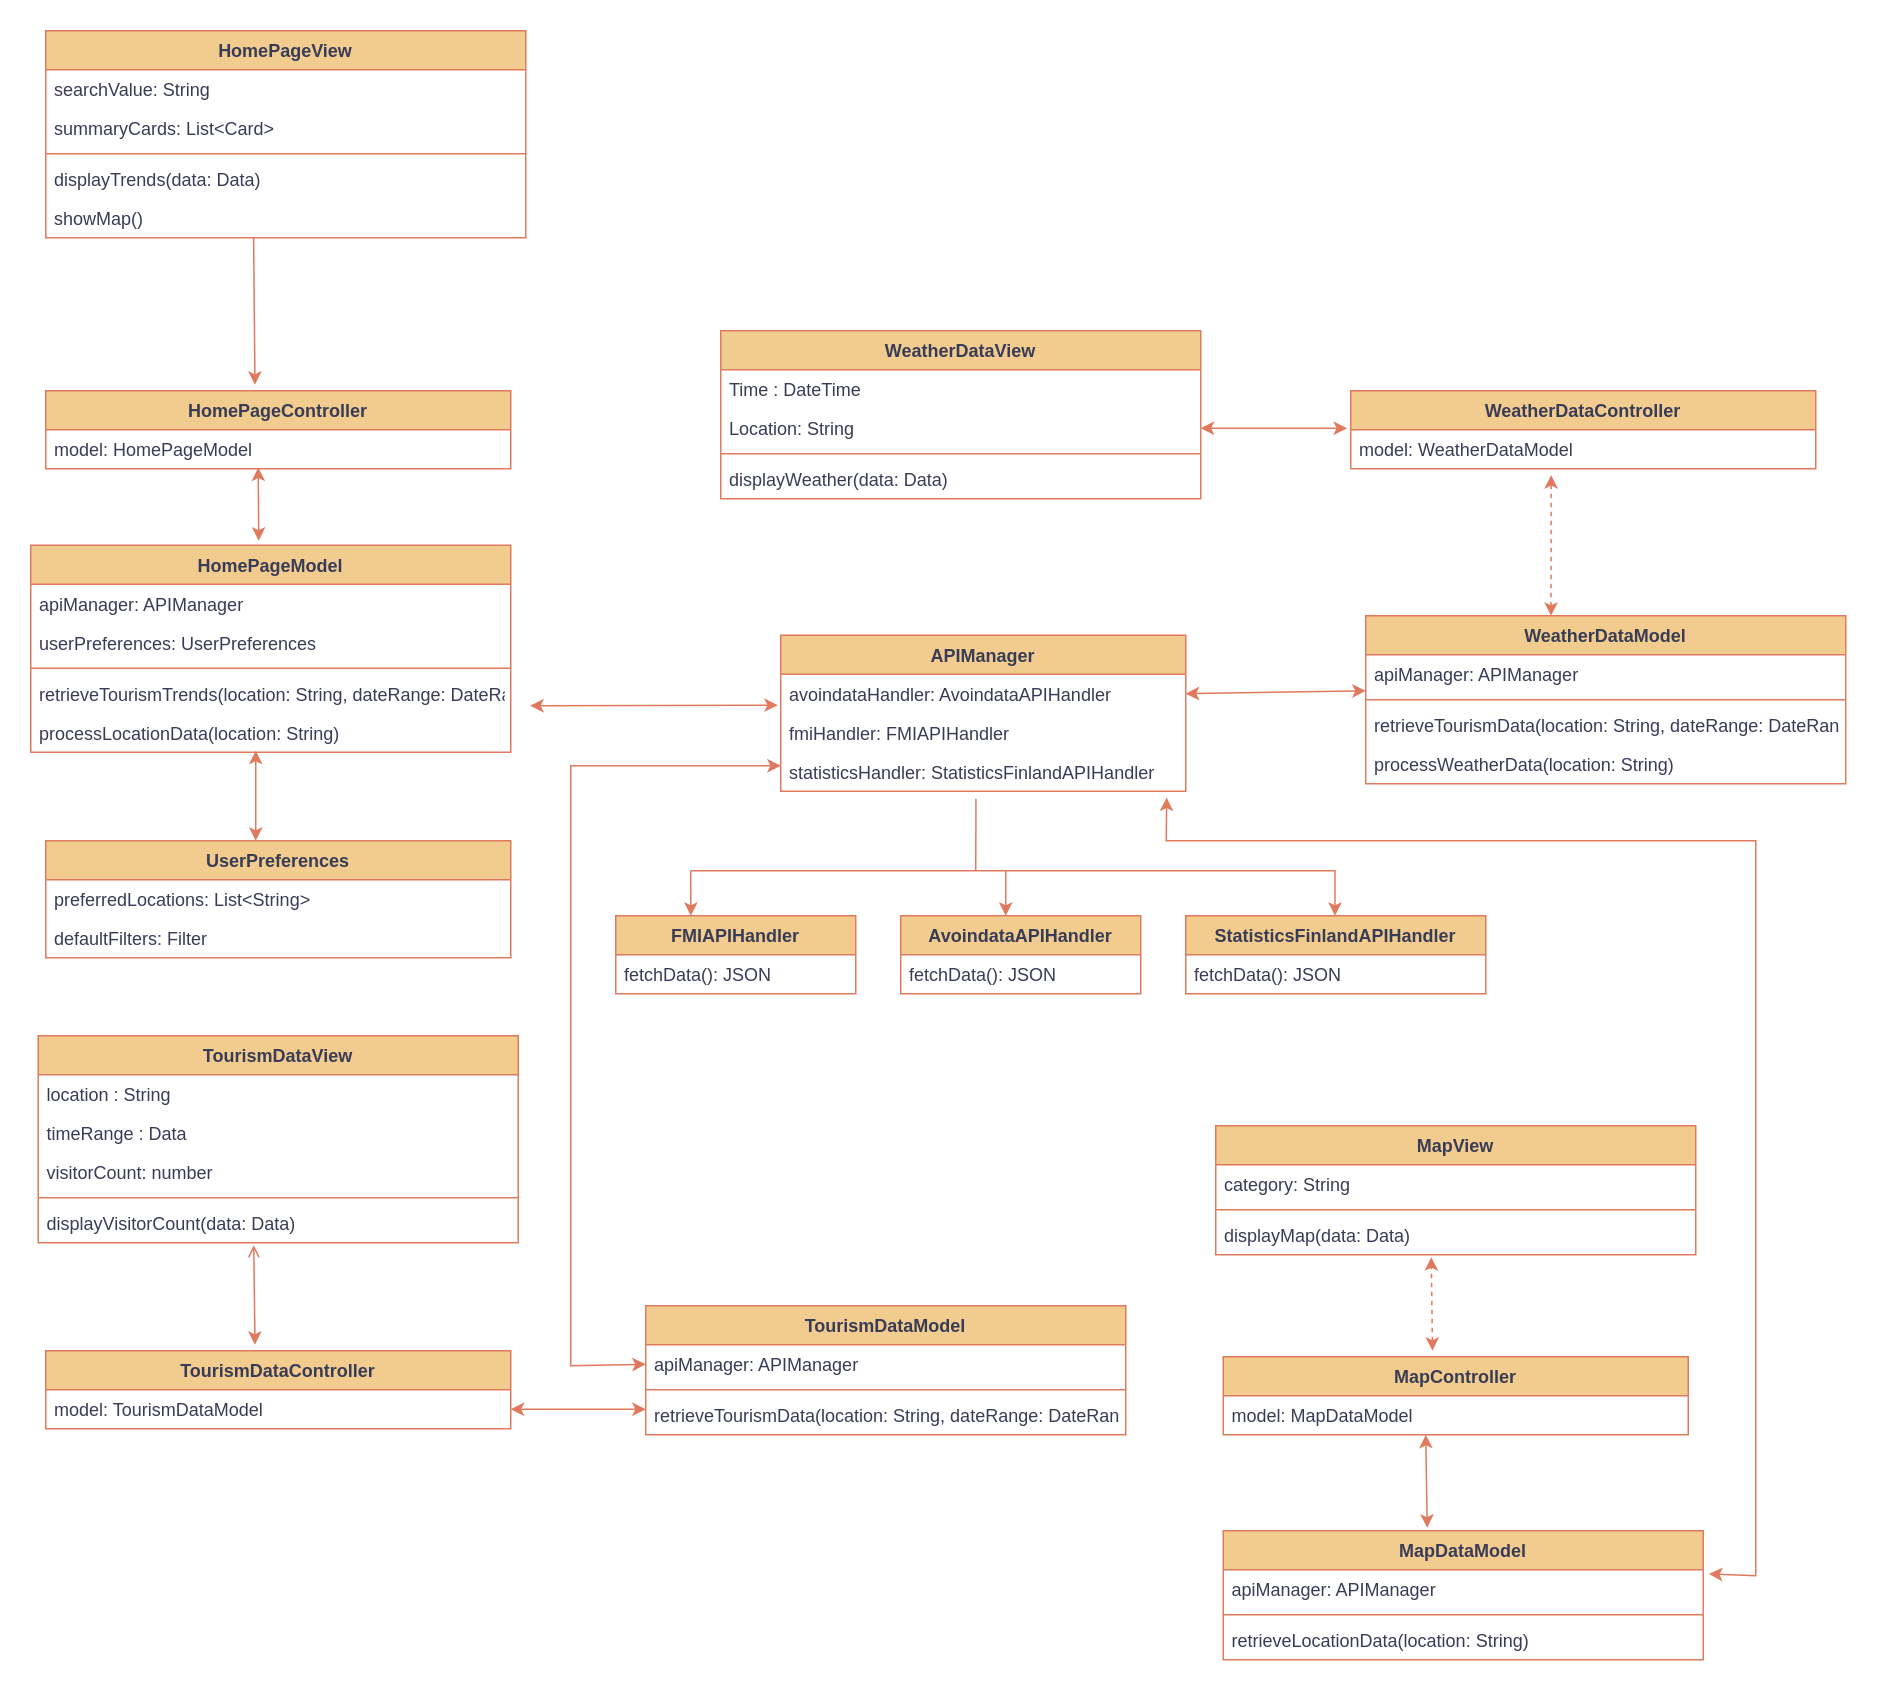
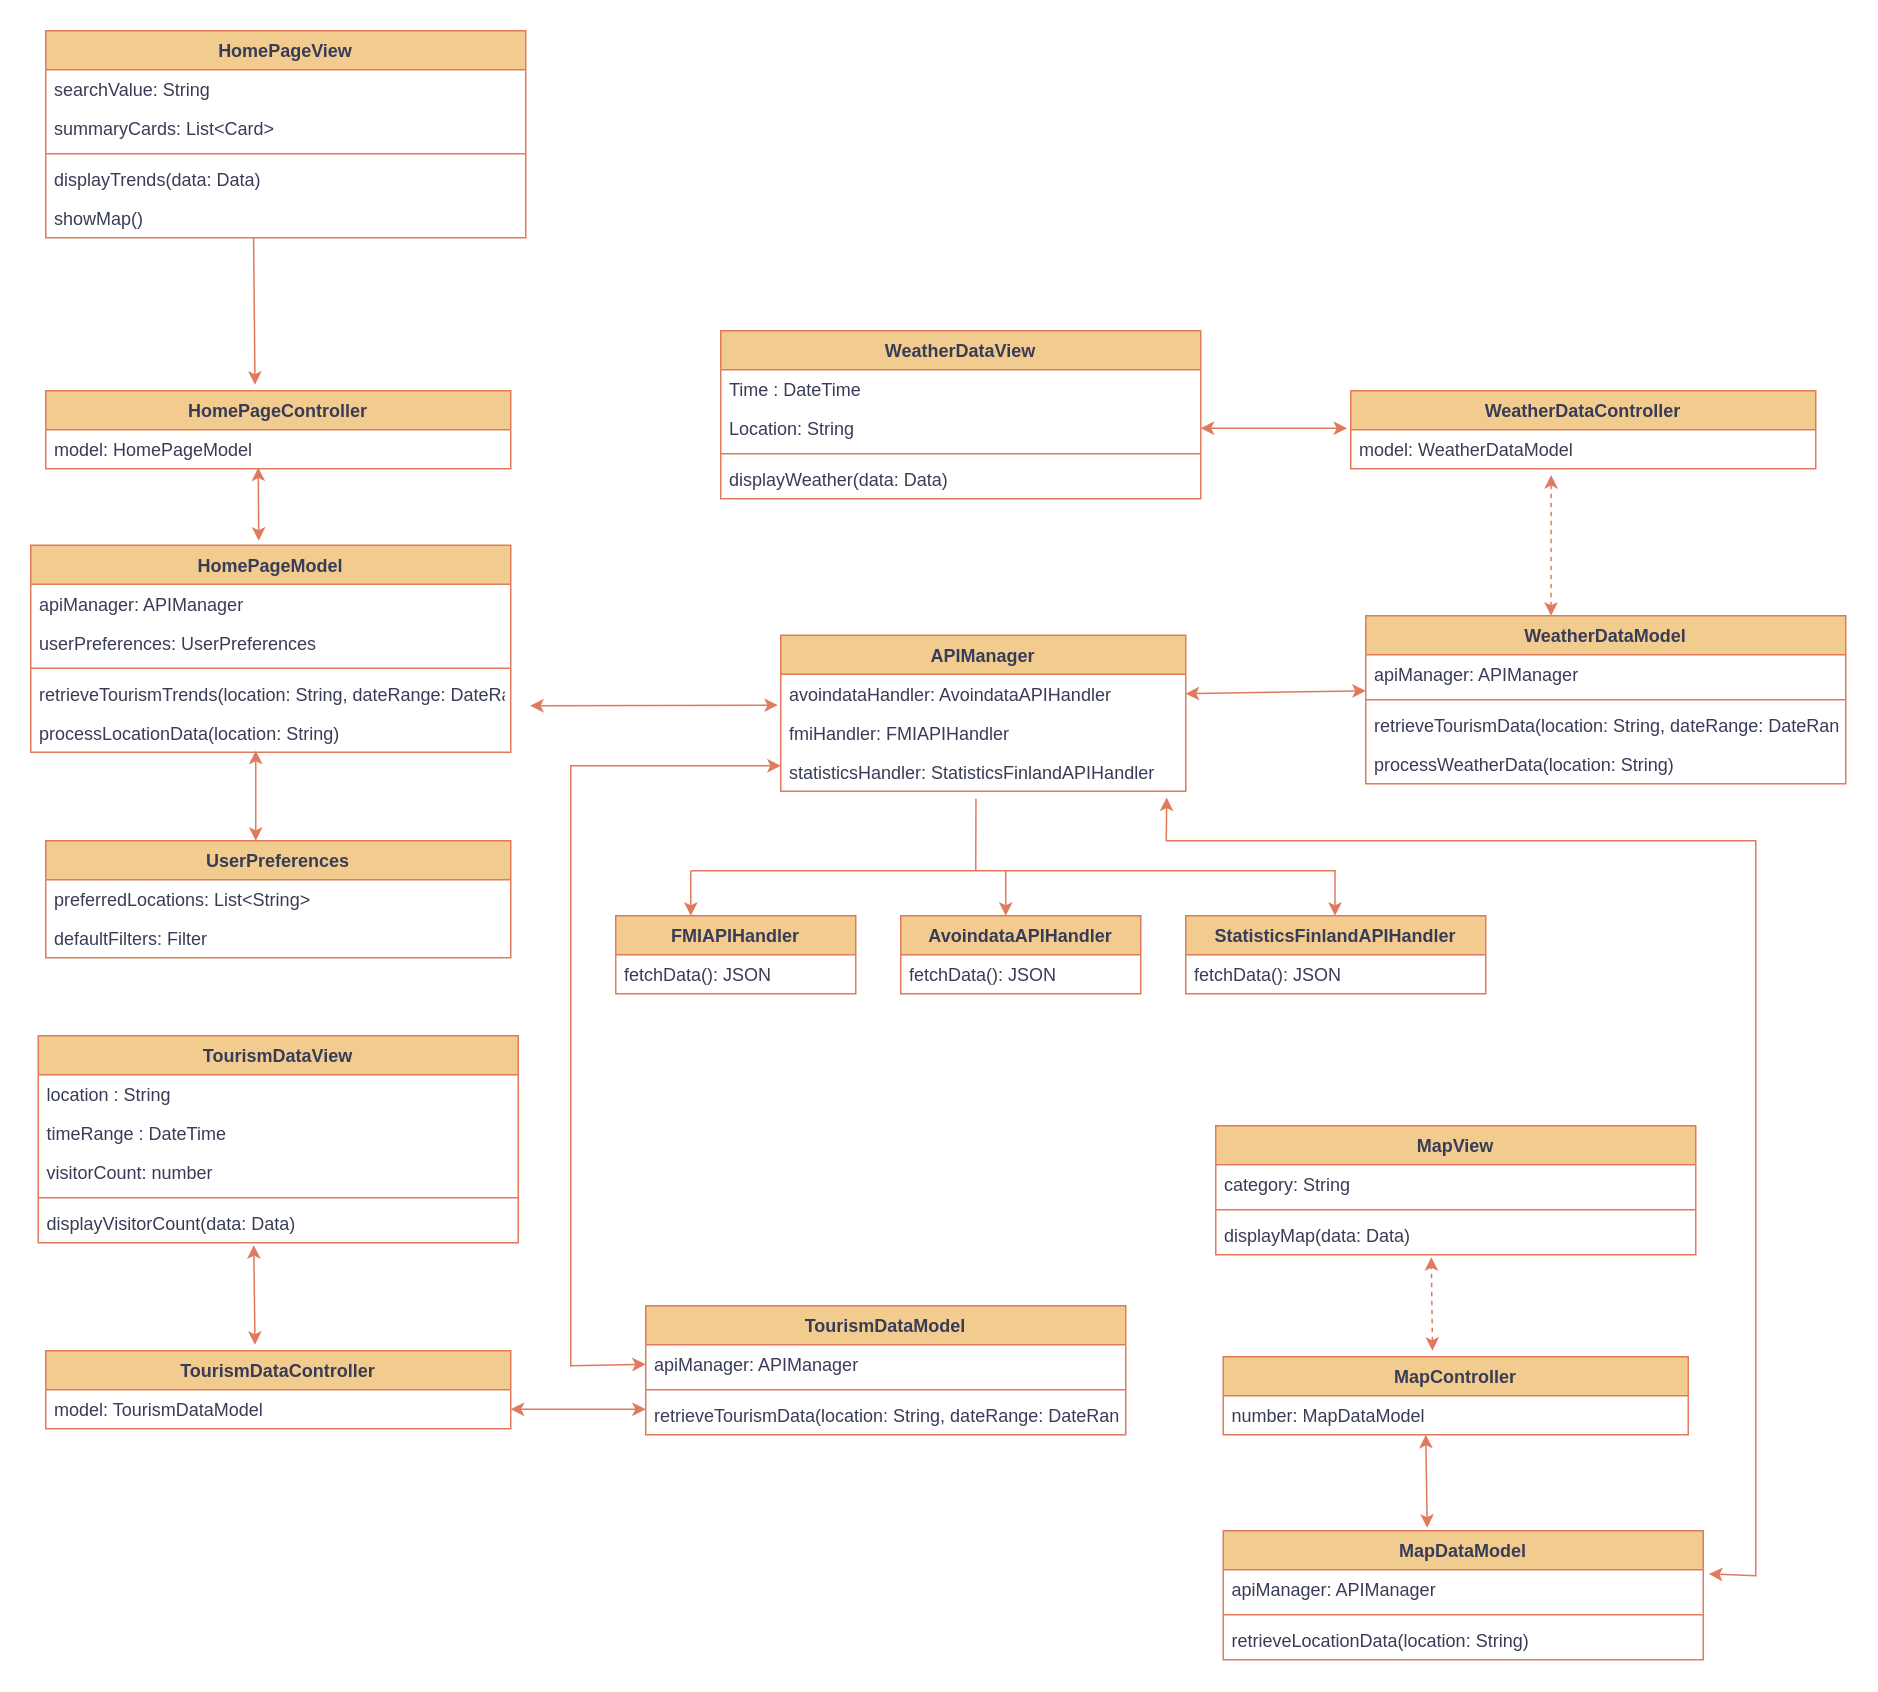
node "timeRange : Data": label "timeRange : Data" -> "timeRange : DateTime"
edge "displayVisitorCount(data: Data)" -- "TourismDataController": arrowhead open -> classic
node "model: MapDataModel": label "model: MapDataModel" -> "number: MapDataModel"
